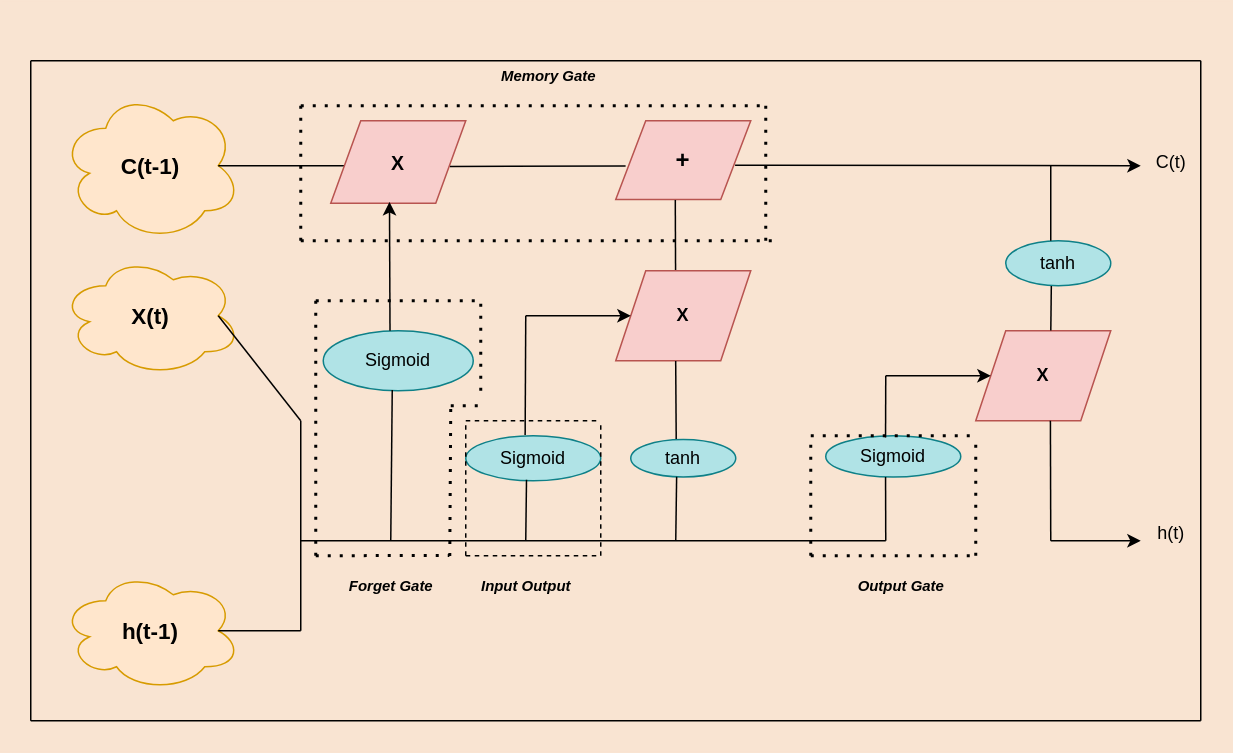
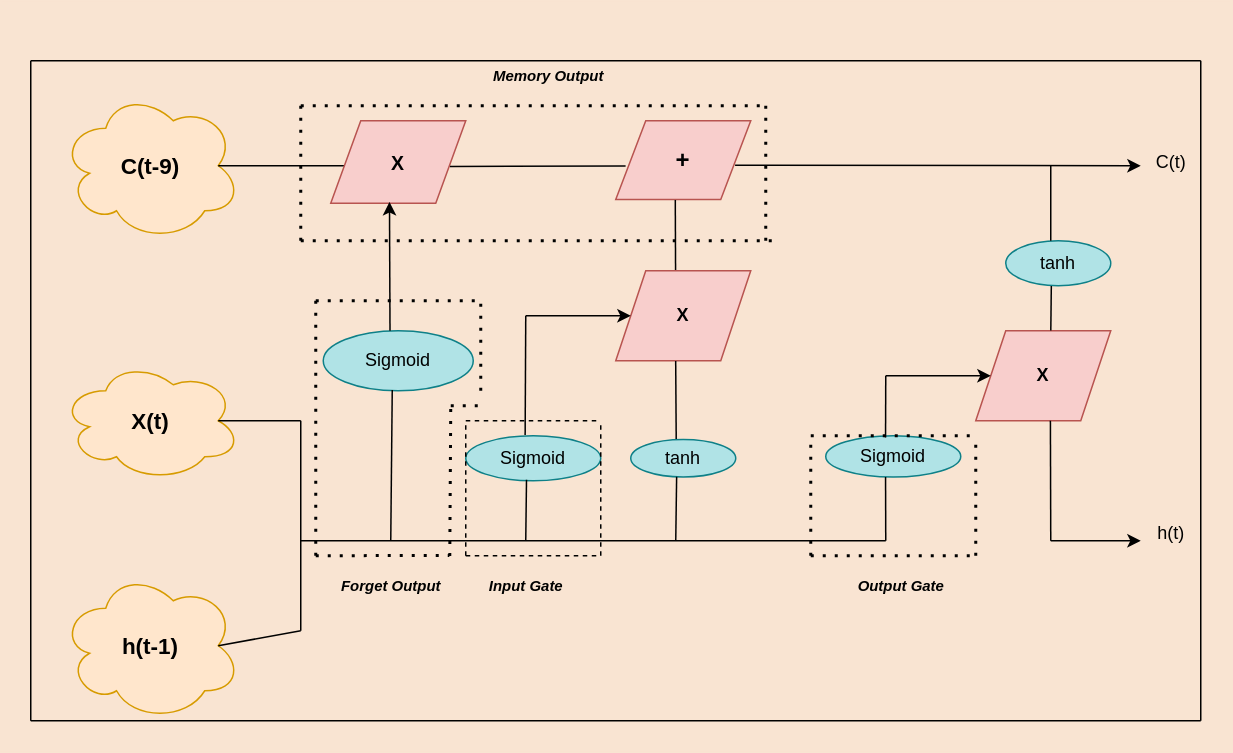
node "Memory Gate": label "Memory Gate" -> "Memory Output"
node "C(t-1)": label "C(t-1)" -> "C(t-9)"
node "X(t)": moved (151, 316) -> (151, 421)
node "Forget Gate": label "Forget Gate" -> "Forget Output"
node "Input Output": label "Input Output" -> "Input Gate"
node "h(t-1)": size 180x120 -> 180x150
